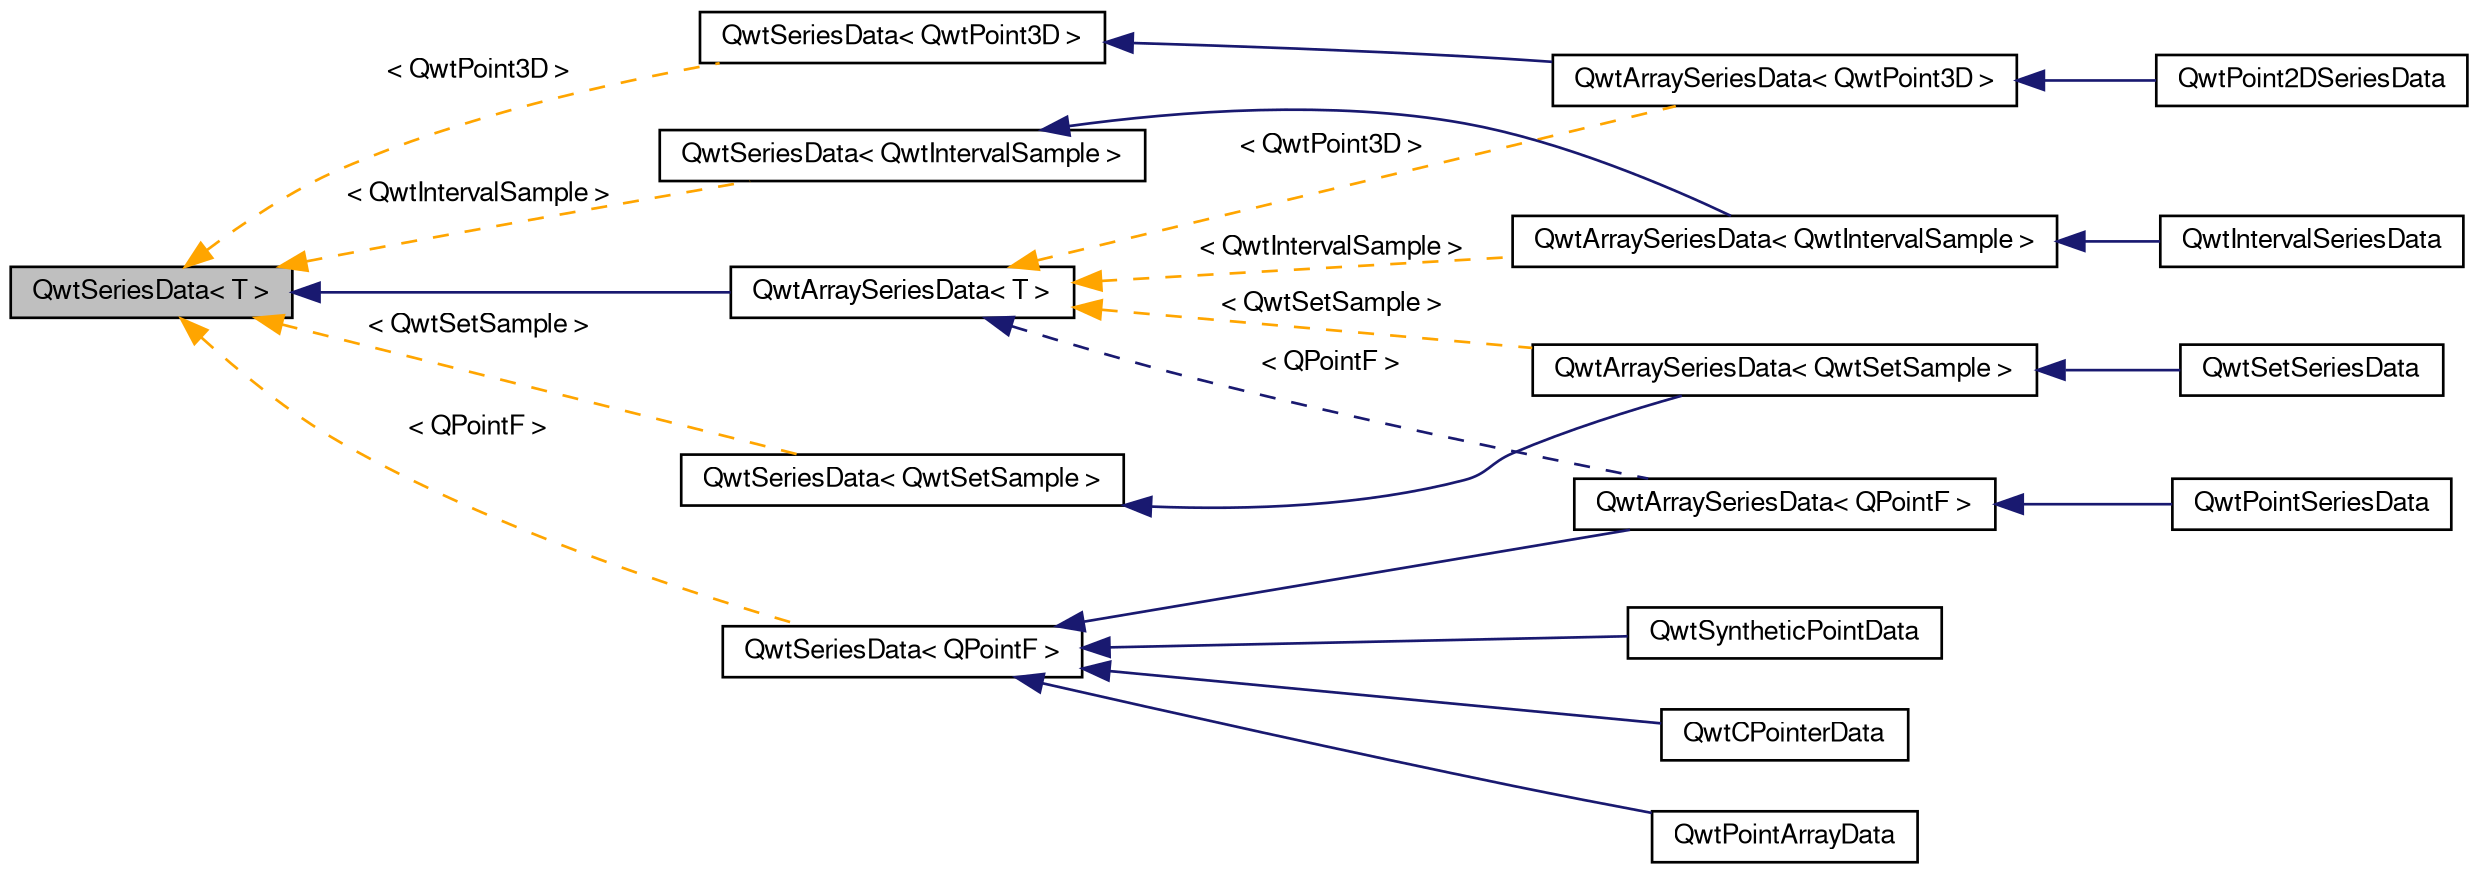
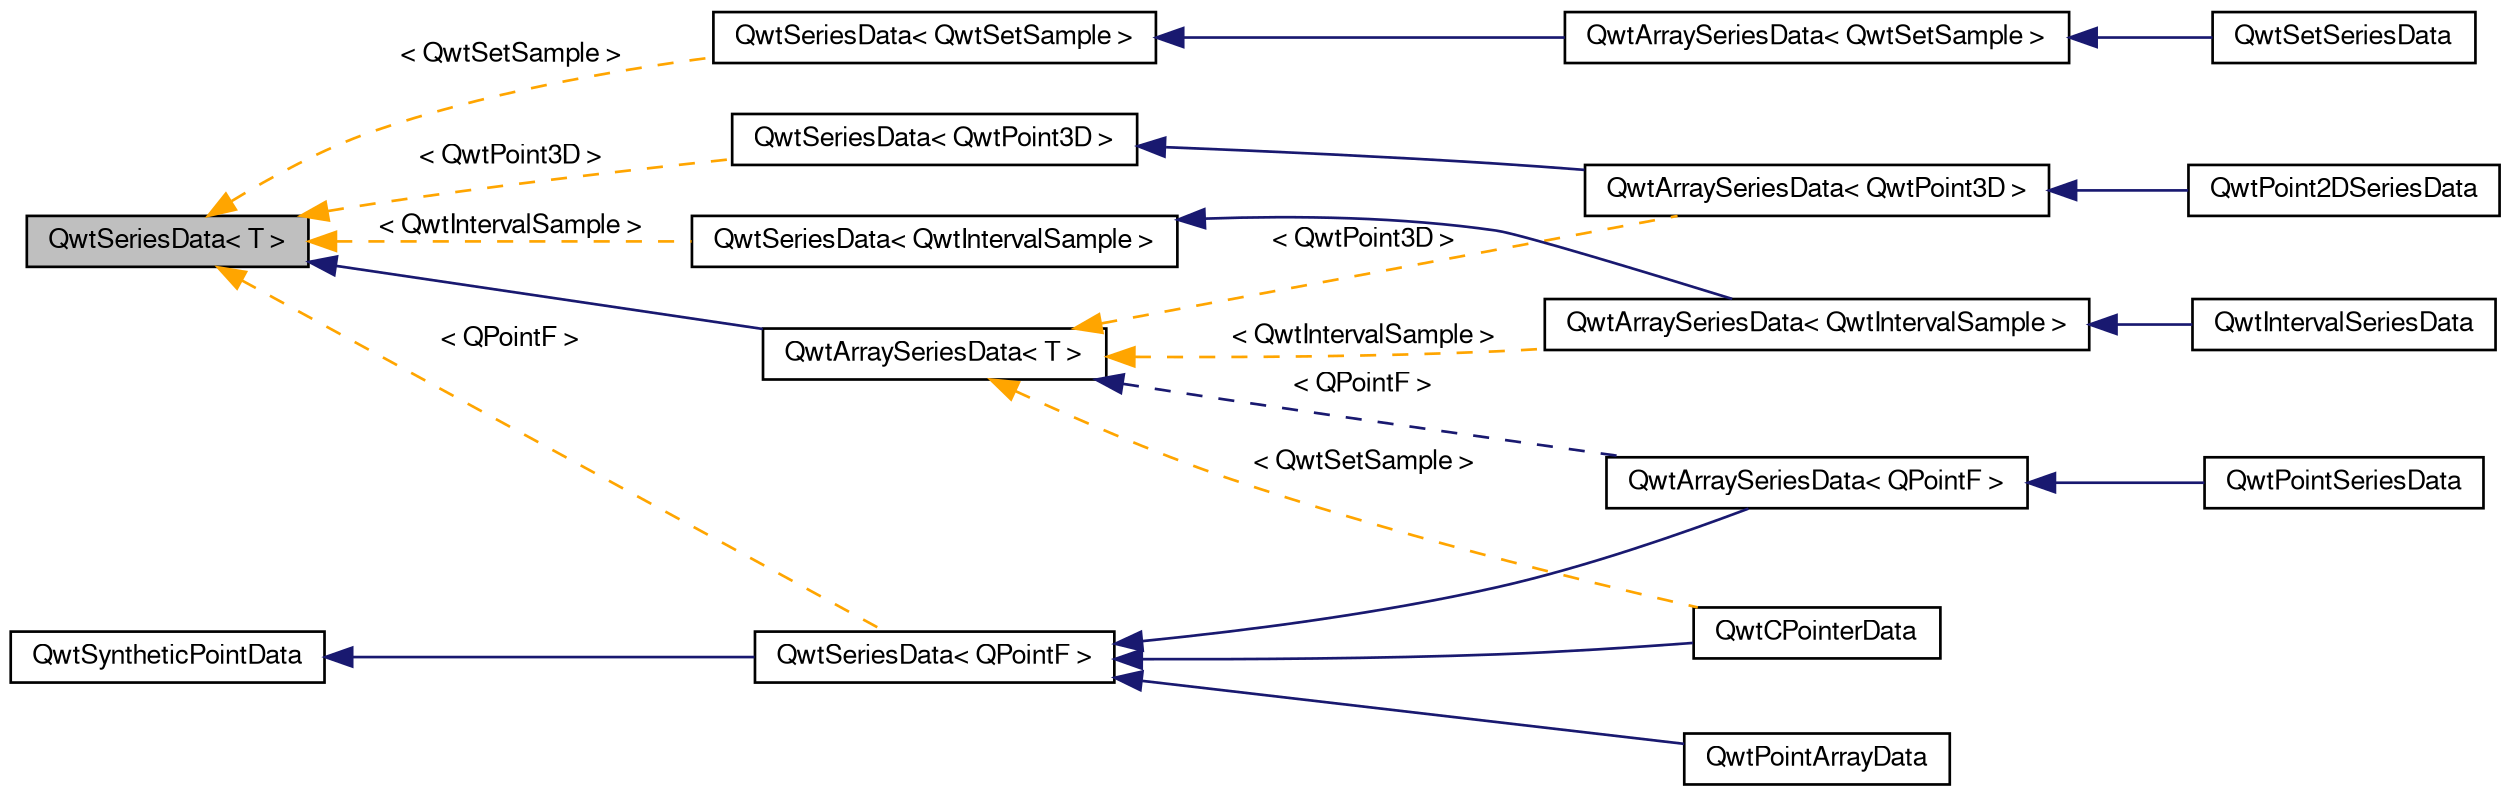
edge "QwtArraySeriesData< QwtSetSample >" -> "QwtArraySeriesData< T >": now "QwtCPointerData" -> "QwtArraySeriesData< T >"
edge "QwtSyntheticPointData" -> "QwtSeriesData< QPointF >": reversed
